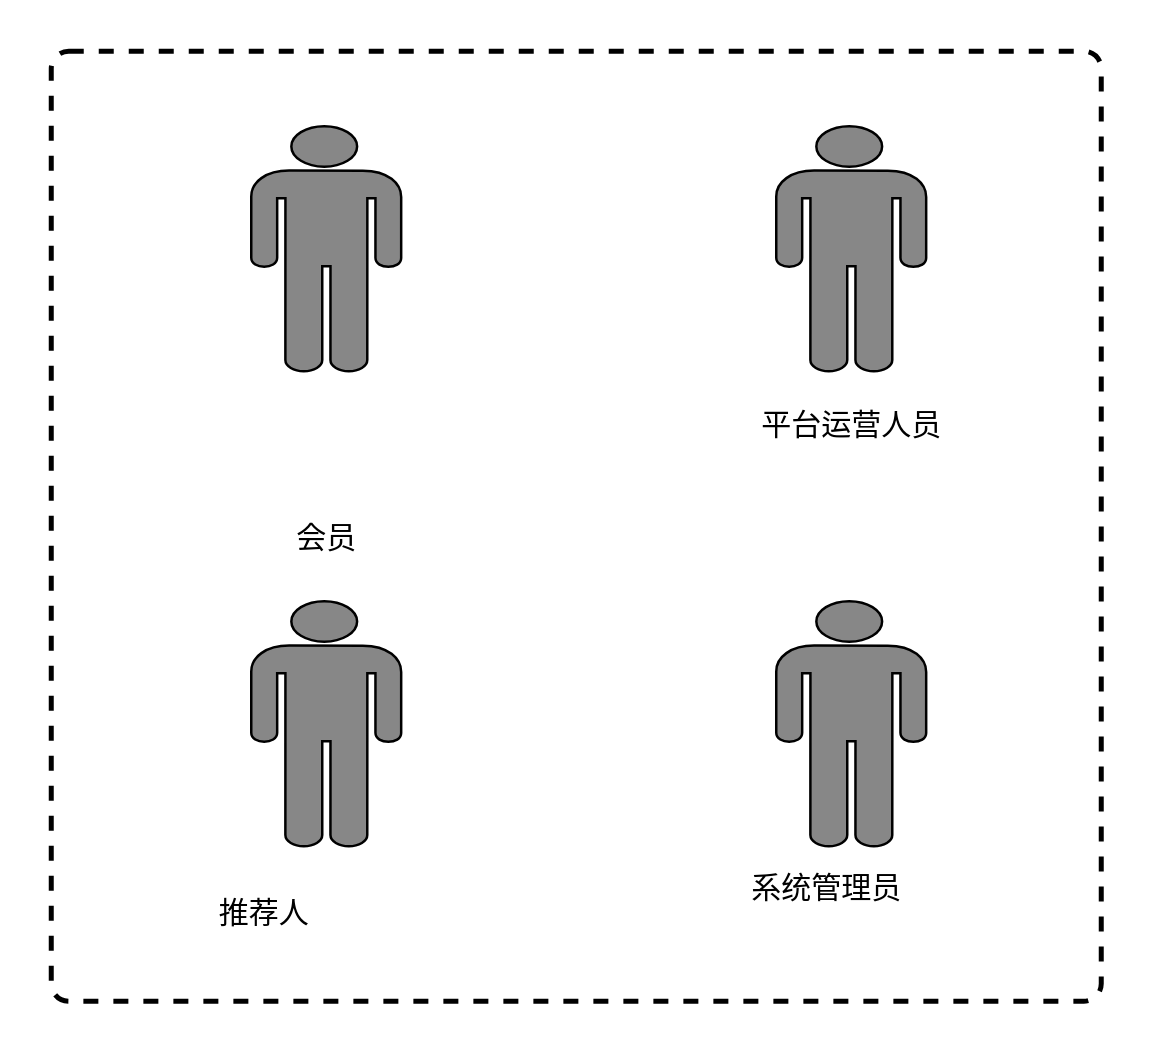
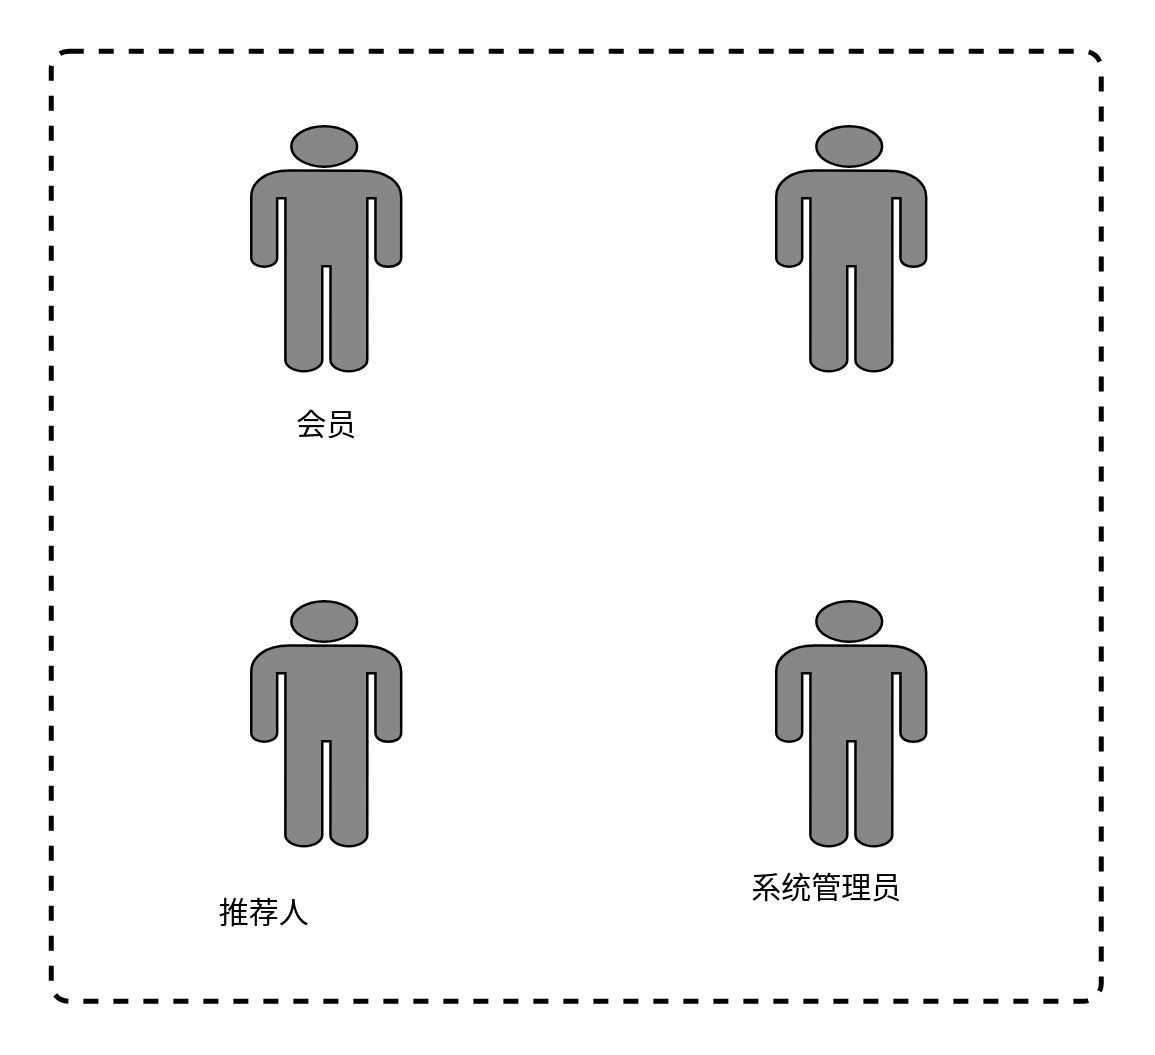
node "平台运营人员": removed
node "会员": moved (326, 539) -> (326, 426)
